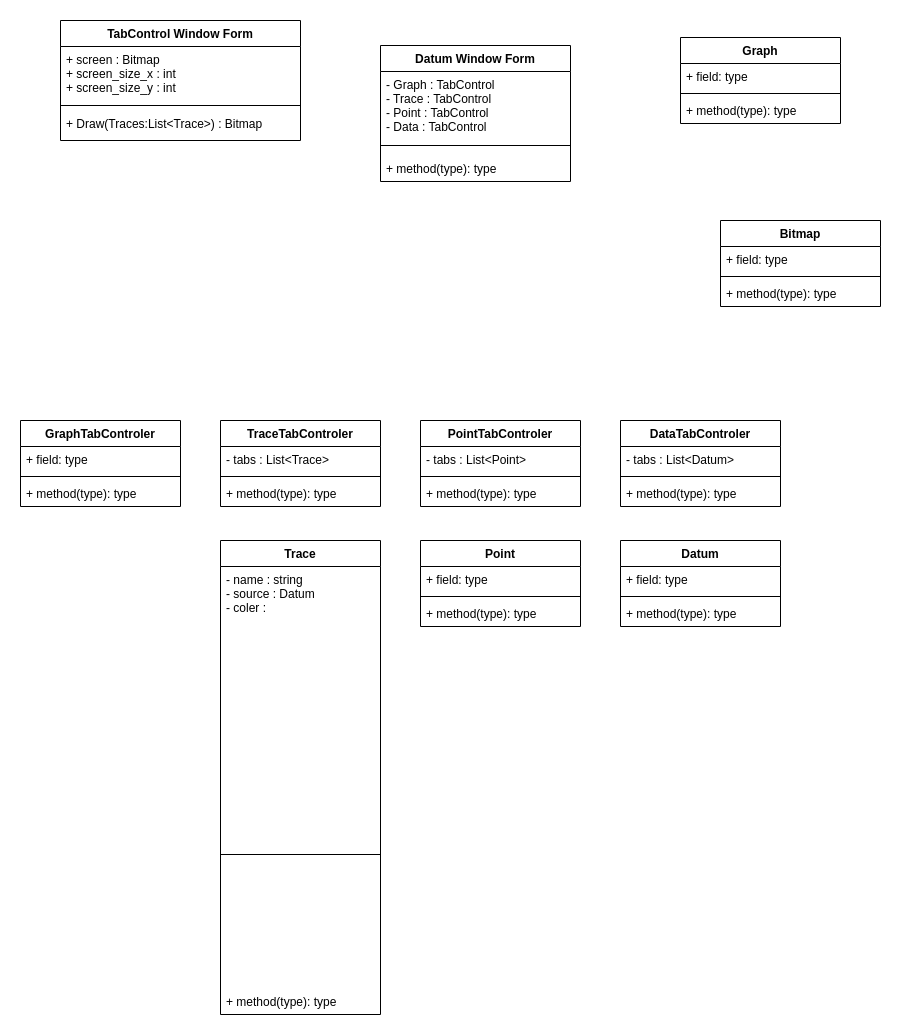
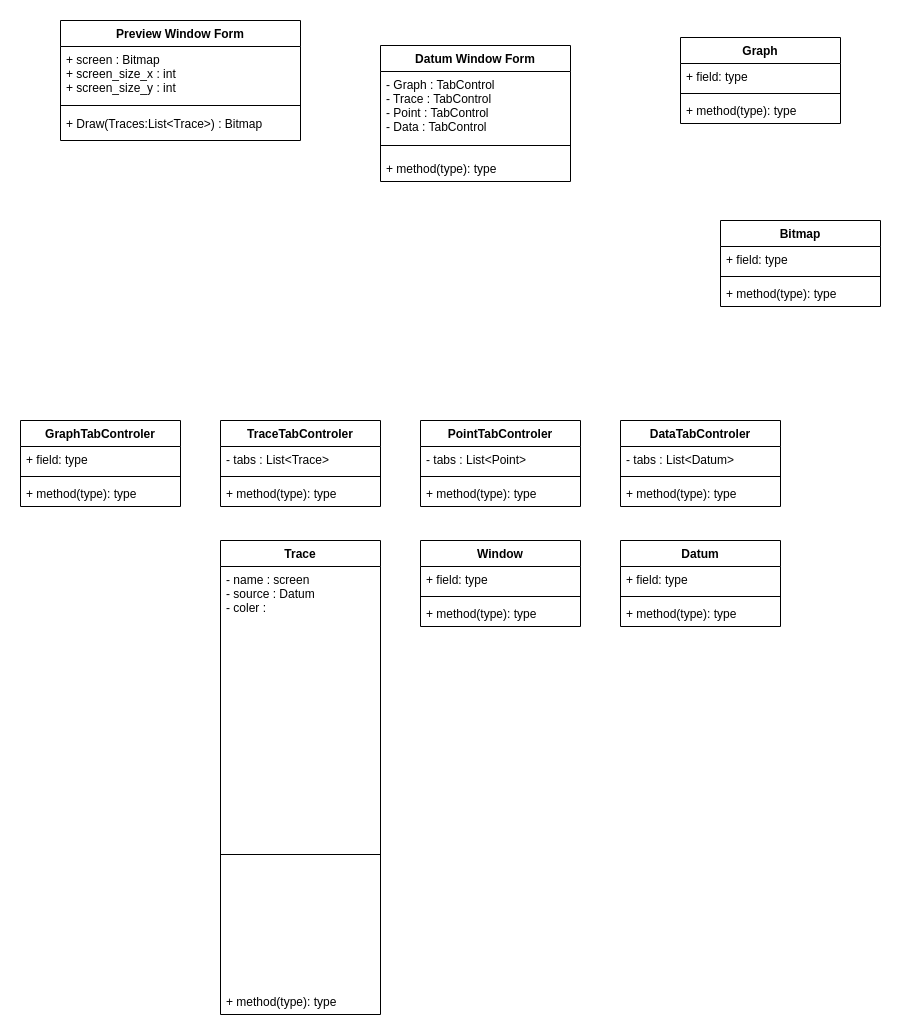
node "TabControl Window Form": label "TabControl Window Form" -> "Preview Window Form"
node "Point": label "Point" -> "Window"
node "- name : string - source : Datum - coler :": label "- name : string - source : Datum - coler :" -> "- name : screen - source : Datum - coler :"
